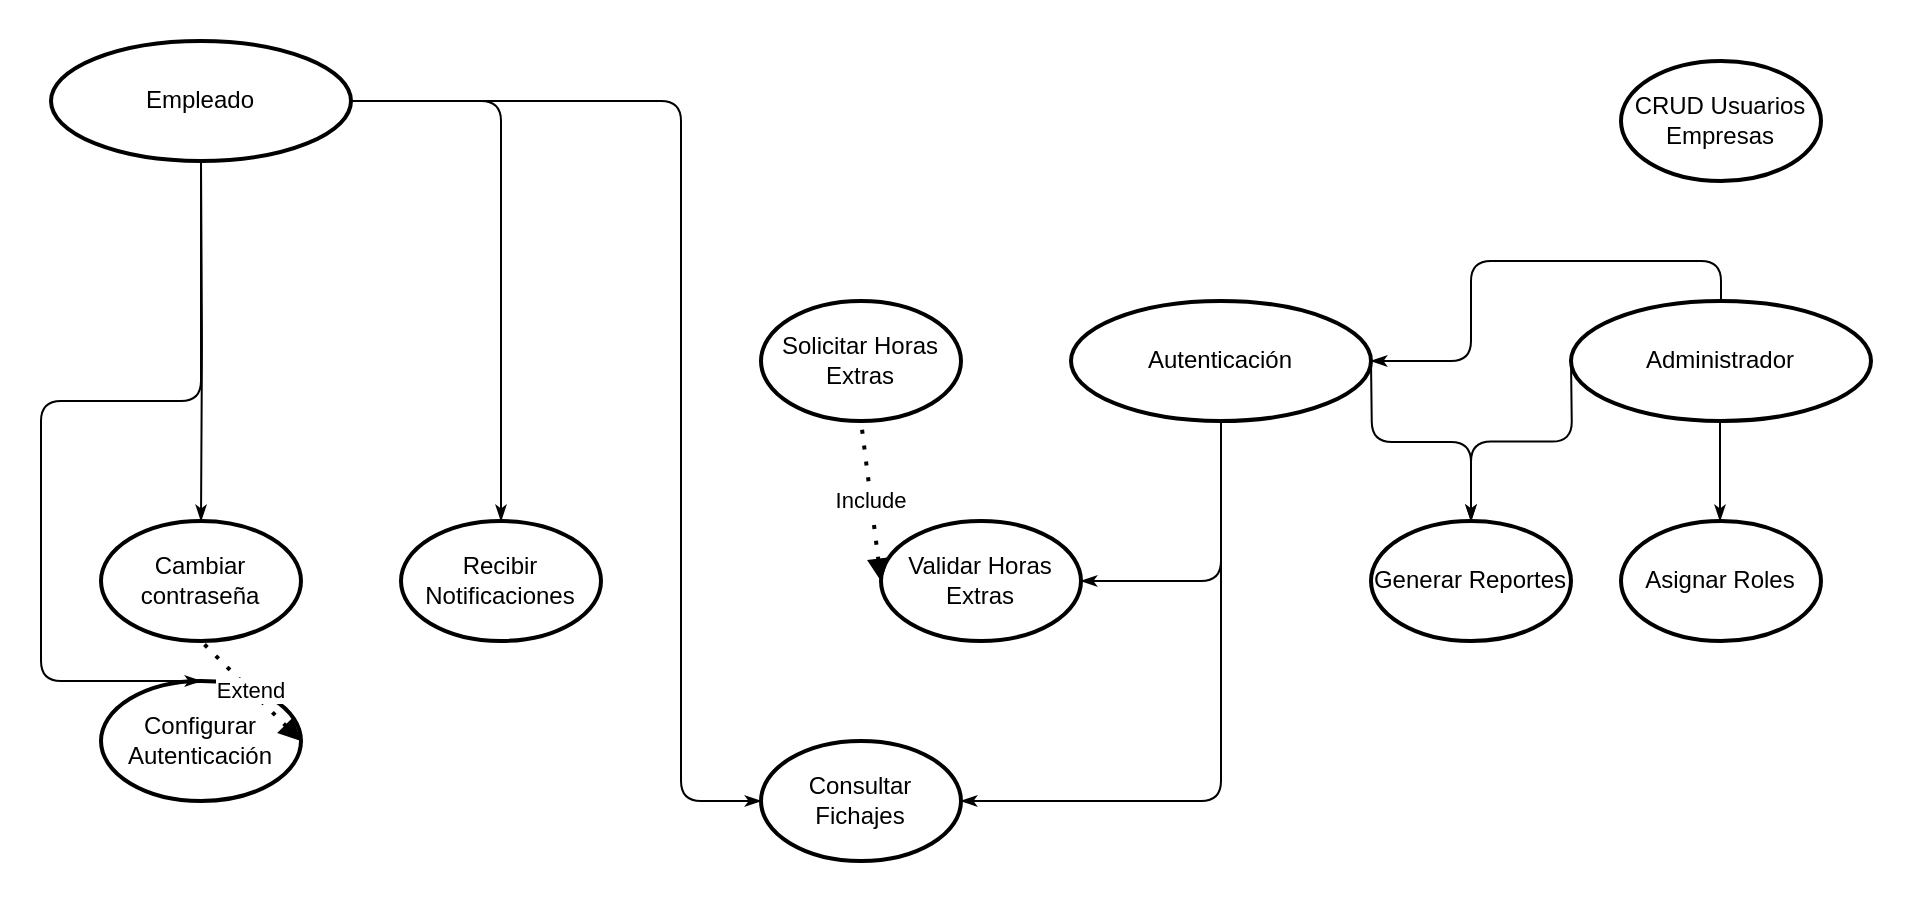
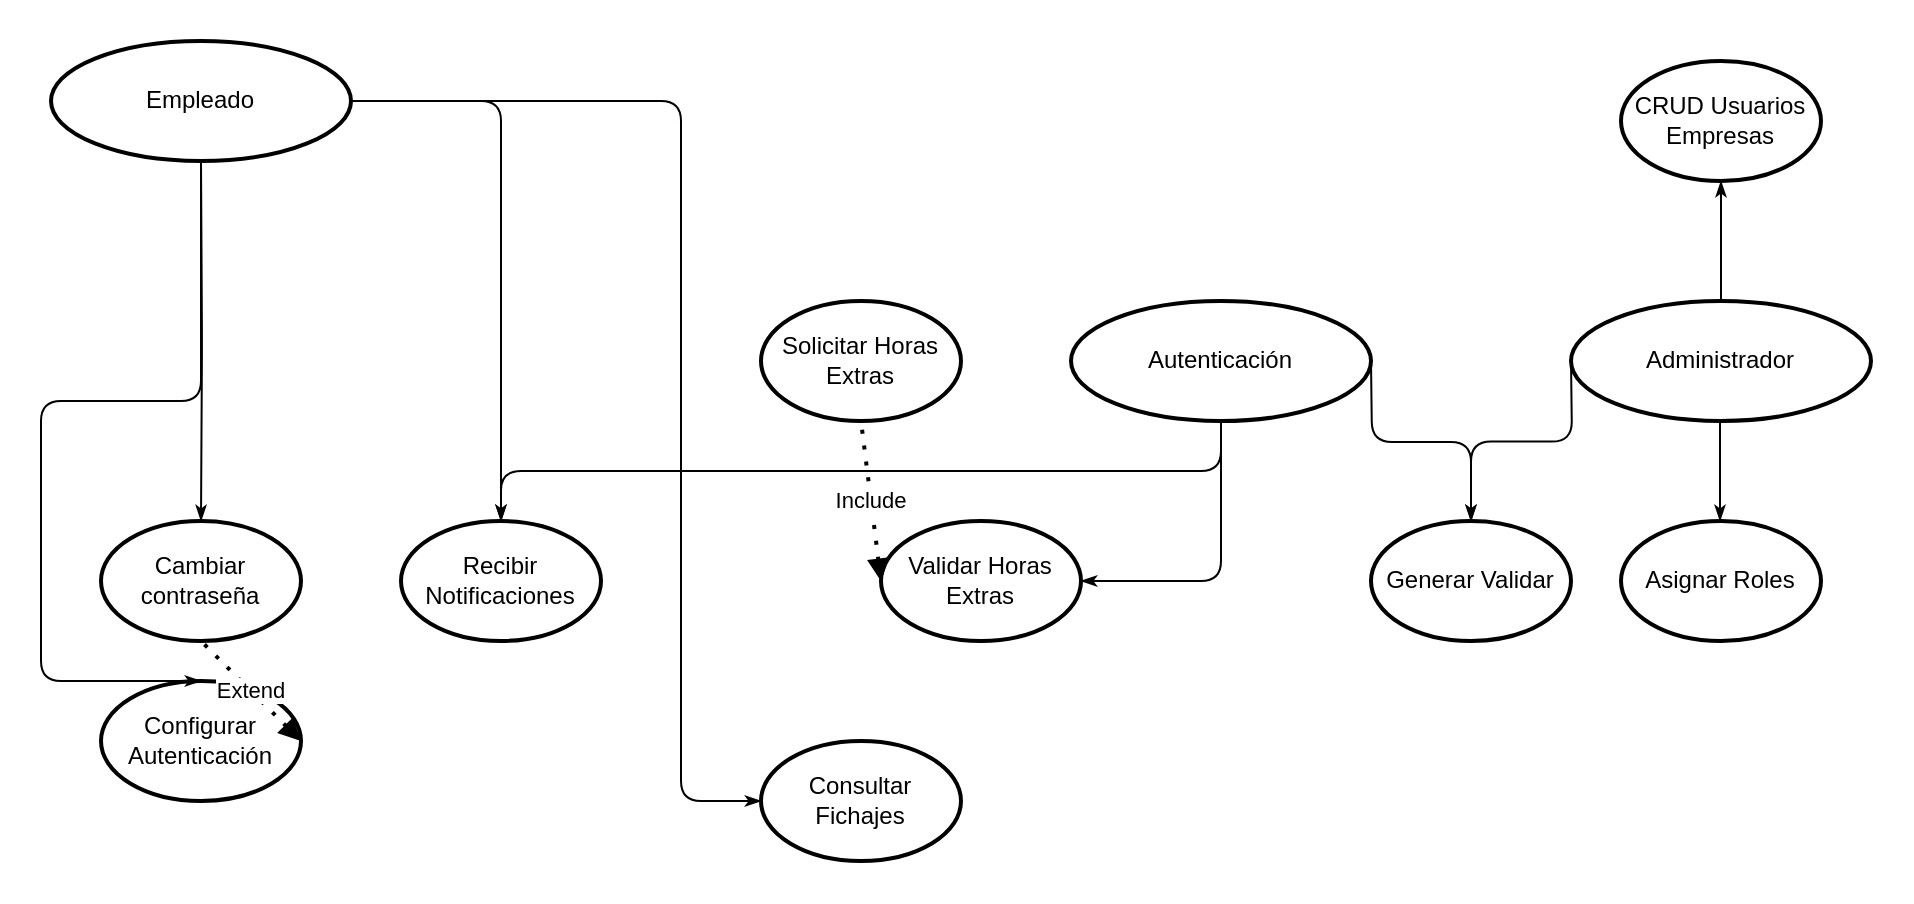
edge "Administrador" -> "Autenticación": now "Administrador" -> "CRUD Usuarios Empresas"
node "Generar Reportes": label "Generar Reportes" -> "Generar Validar"
edge "Autenticación" -> "Consultar Fichajes": now "Autenticación" -> "Recibir Notificaciones"
